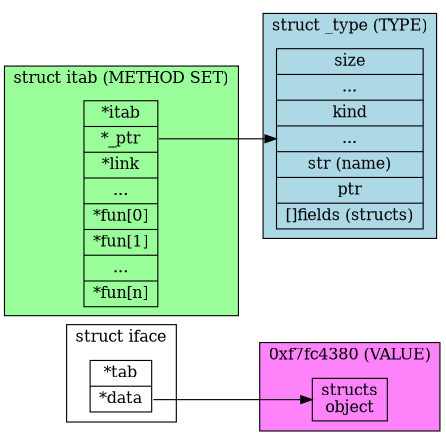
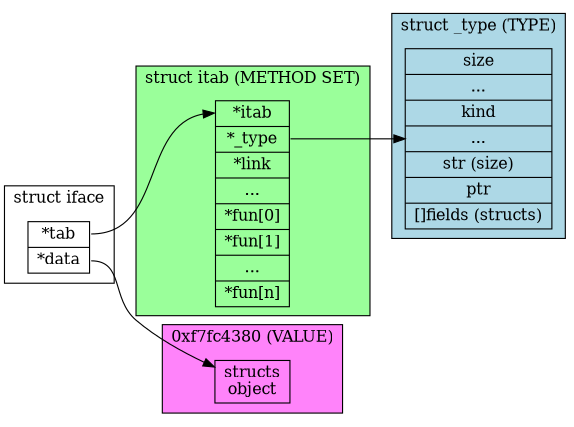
node "*itab": text "*_ptr" -> "*_type"
node "size": text "str (name)" -> "str (size)"
edge "*tab" -> "*itab": added
